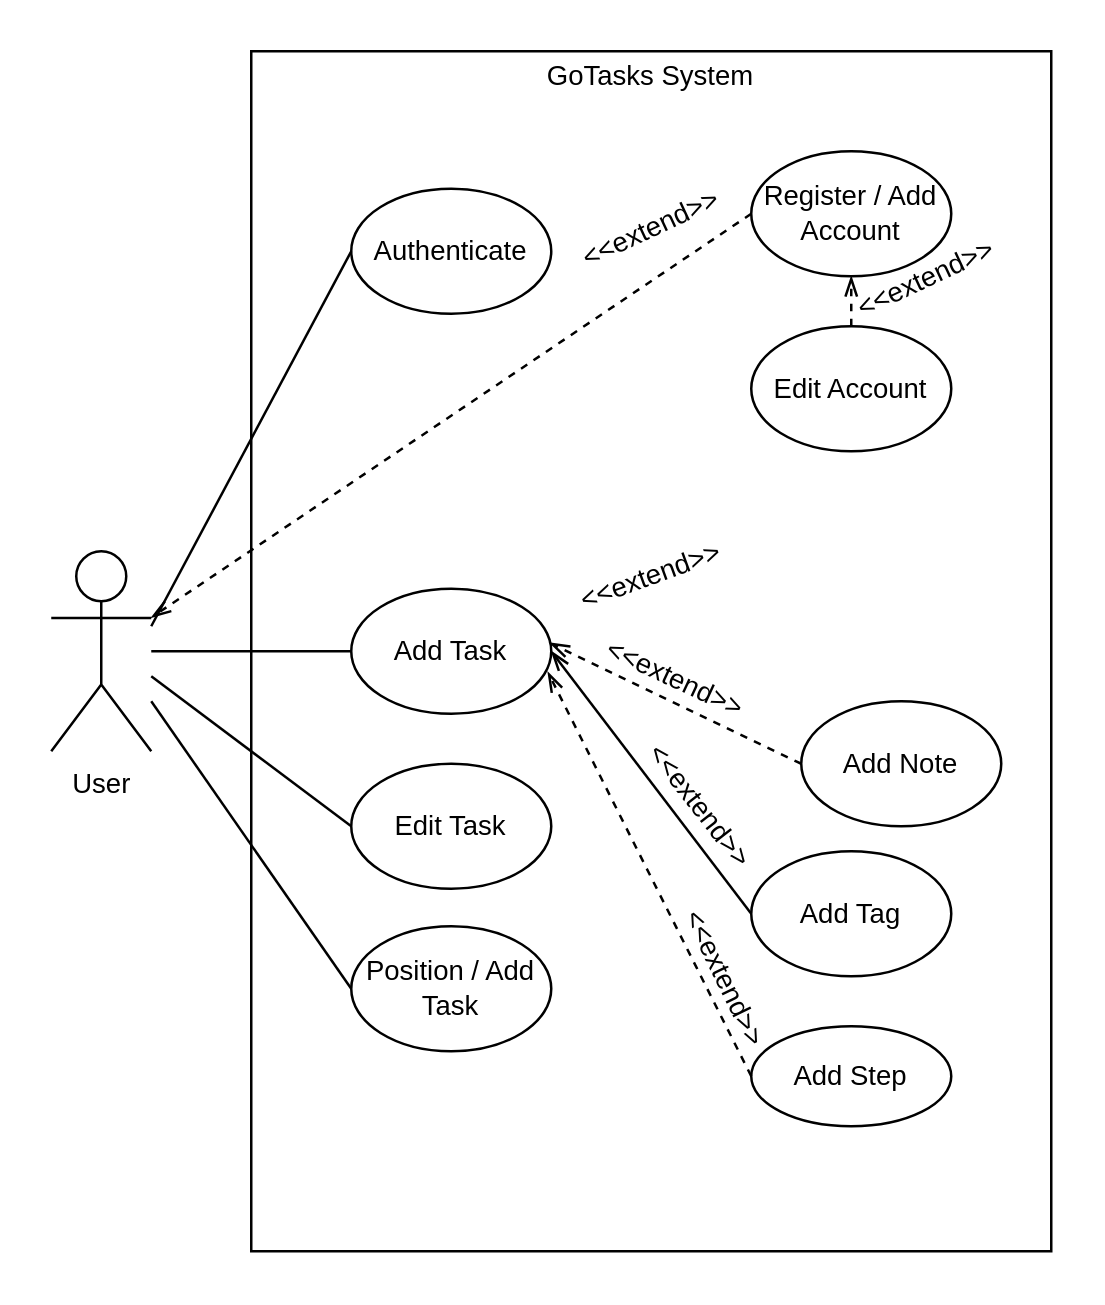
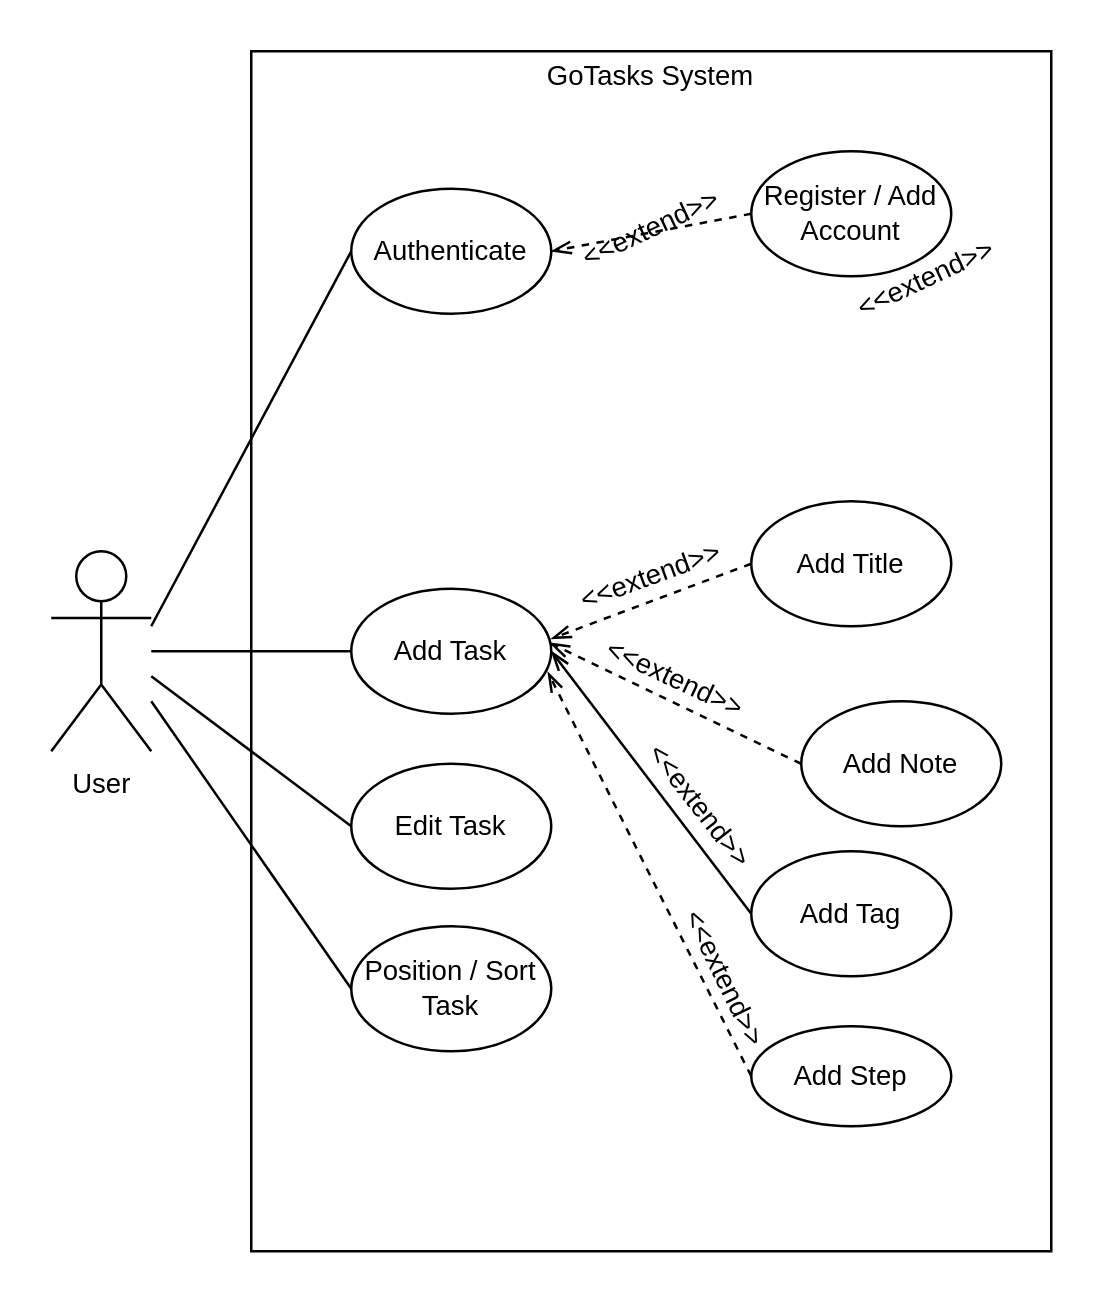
edge "Edit Account" -> "Register / Add Account": removed
node "Edit Account": removed
edge "Register / Add Account" -> "User": now "Register / Add Account" -> "Authenticate"
node "Add Title": added
edge "Add Title" -> "Add Task": added
node "Position / Add Task": label "Position / Add Task" -> "Position / Sort Task"
